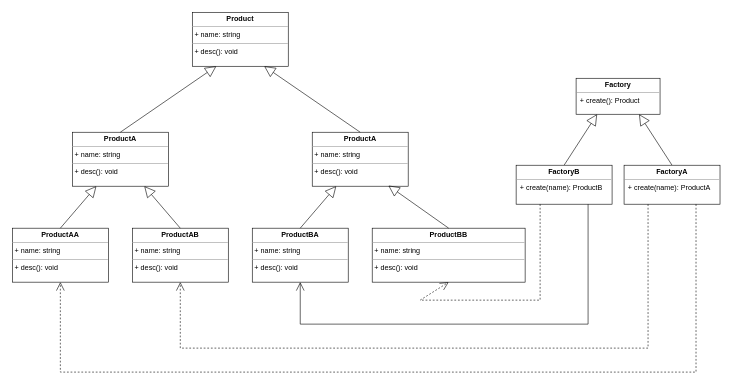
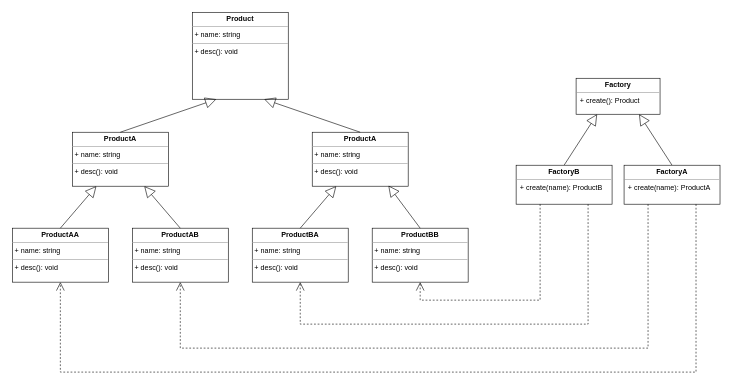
node "Product + name: string + desc(): void": size 96x54 -> 96x87
node "ProductBB + name: string + desc(): void": size 153x54 -> 96x54
edge "FactoryB + create(name): ProductB" -> "ProductBA + name: string + desc(): void": style solid -> dashed
